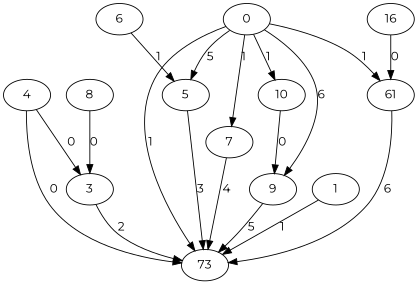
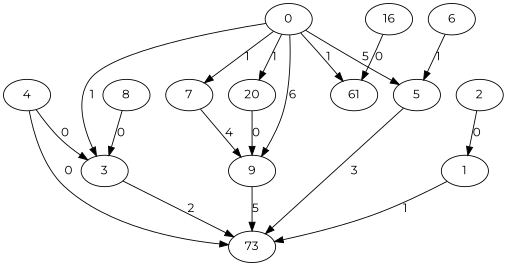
node "10": label "10" -> "20"
node "2": added
edge "0" -> "73": now "0" -> "3"
edge "7" -> "73": now "7" -> "9"
edge "61" -> "73": removed, label "6"
